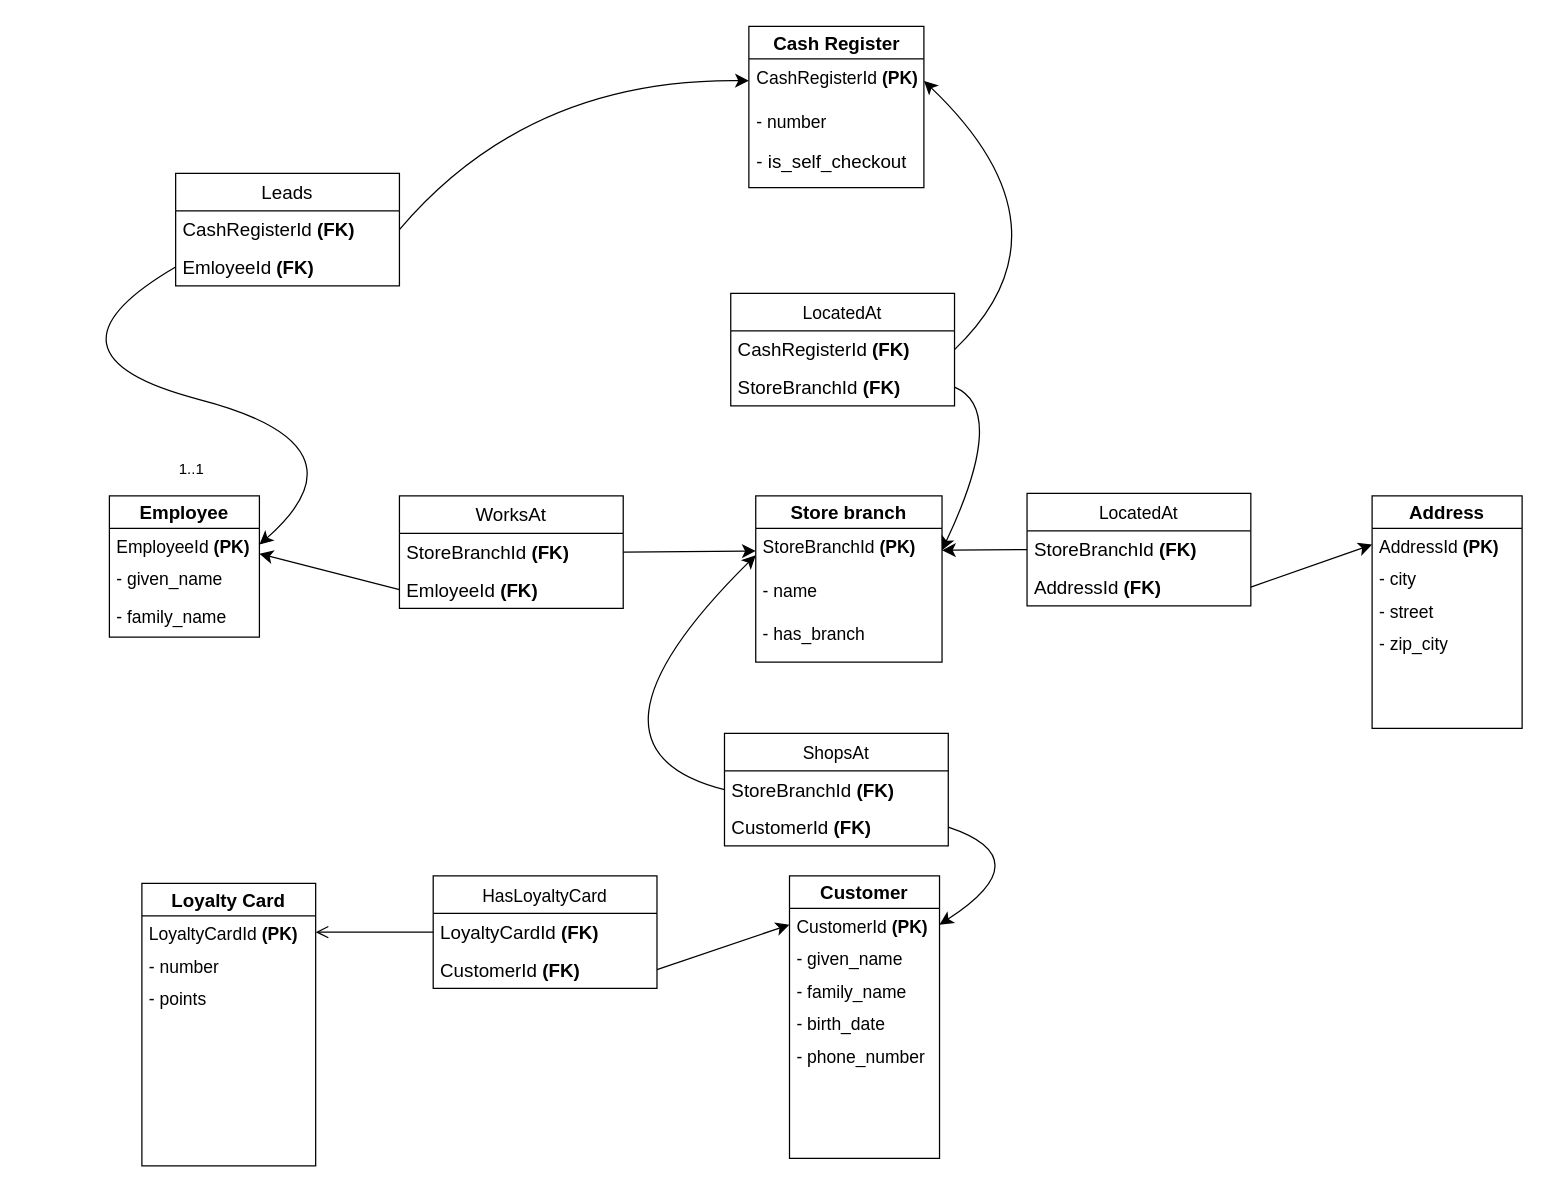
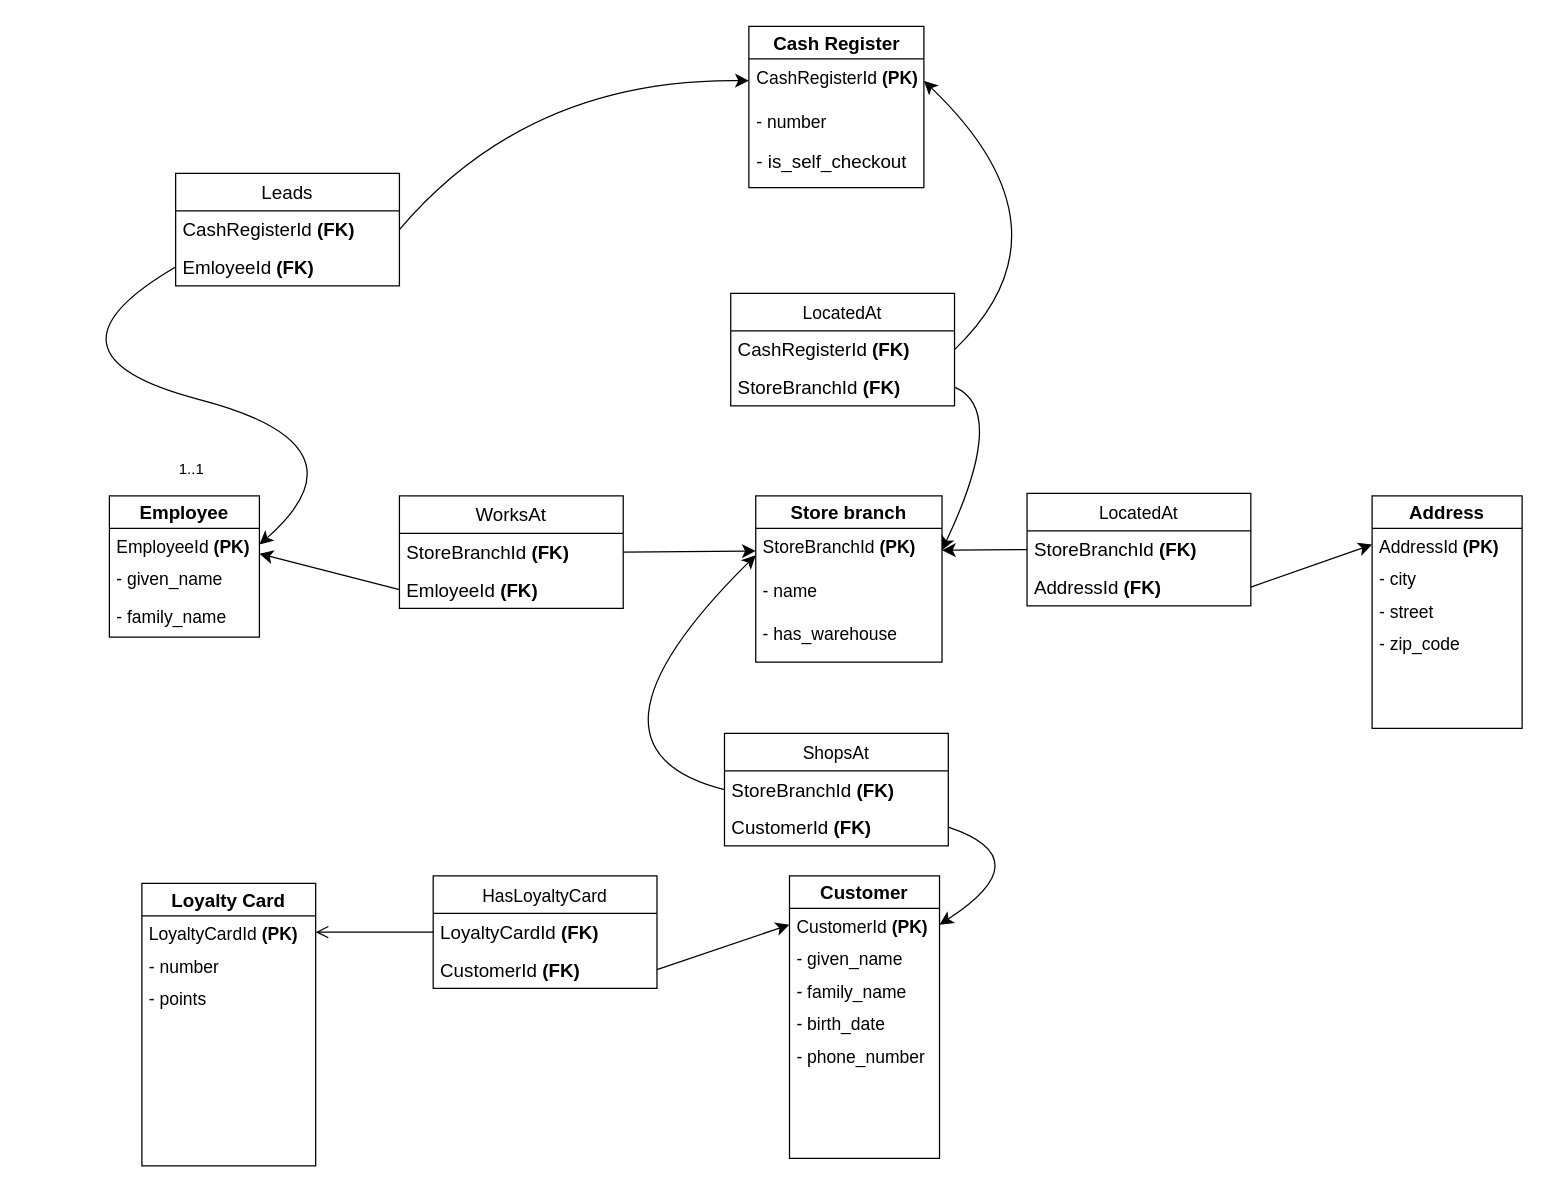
node "- has_branch": label "- has_branch" -> "- has_warehouse"
node "- zip_city": label "- zip_city" -> "- zip_code"
